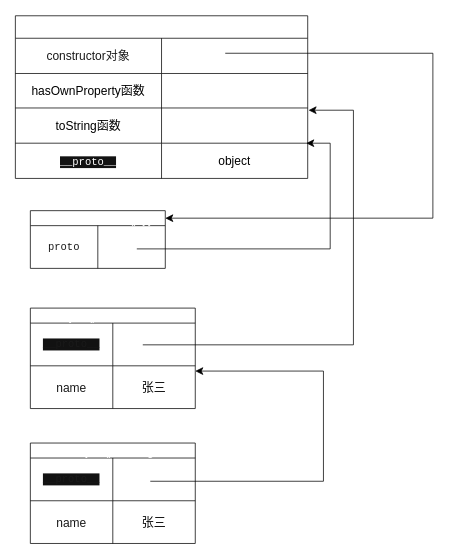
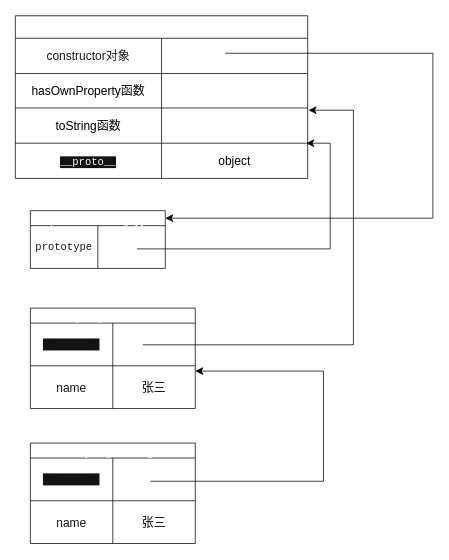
node "function Person () { }": label "function Person () { }" -> "proto Person () { }"
node "proto": label "proto" -> "prototype"
node "new object()创建的对象Person": label "new object()创建的对象Person" -> "new object()constructor对象"
